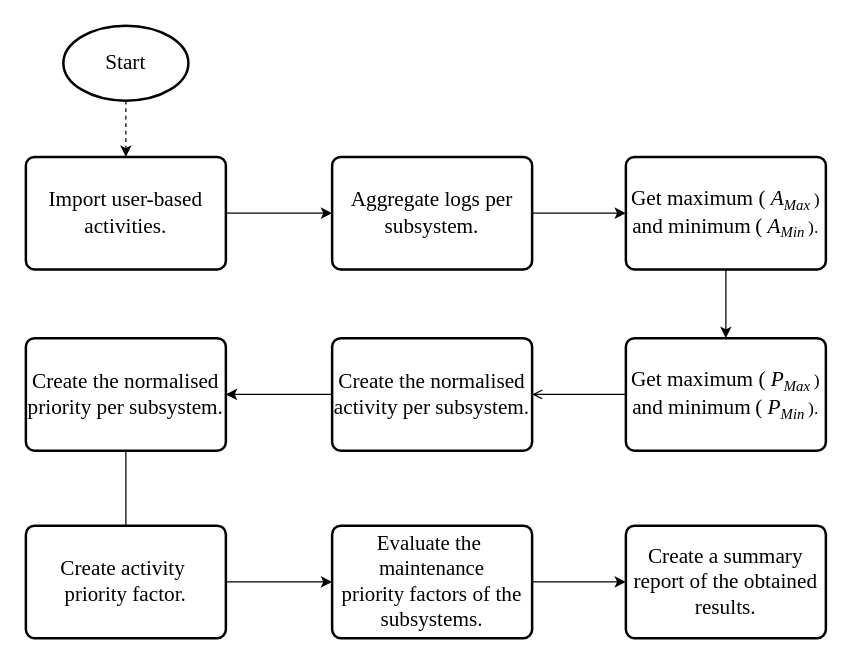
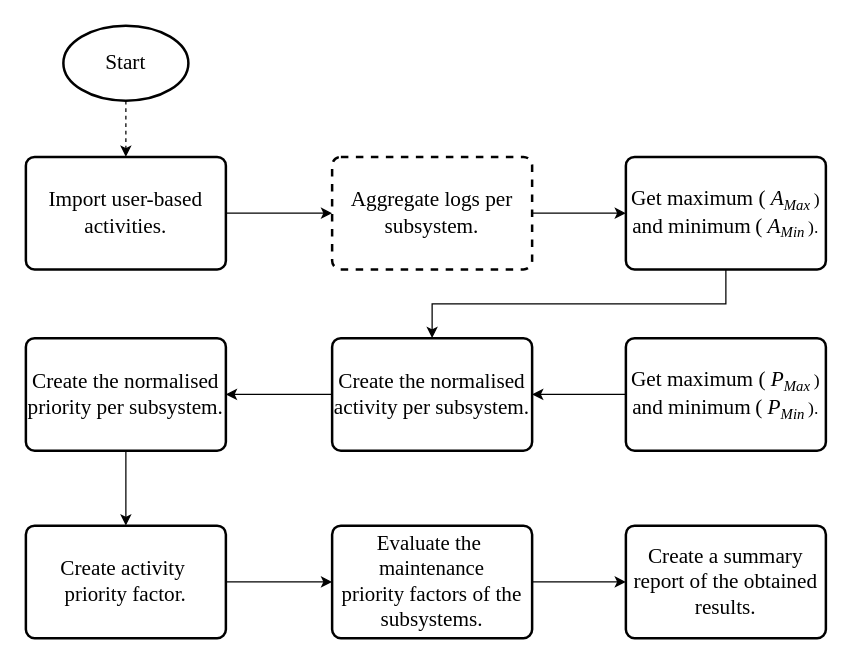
node "Aggregate logs per subsystem.": style solid -> dashed
edge "Get maximum ( AMax ) and minimum ( AMin )." -> "Get maximum ( PMax ) and minimum ( PMin ).": now "Get maximum ( AMax ) and minimum ( AMin )." -> "Create the normalised activity per subsystem."
edge "Get maximum ( PMax ) and minimum ( PMin )." -> "Create the normalised activity per subsystem.": arrowhead open -> classic
edge "Create the normalised priority per subsystem." -- "Create activity priority factor.": arrowhead none -> classic
